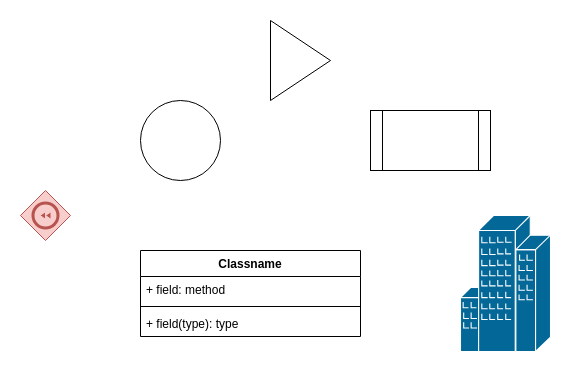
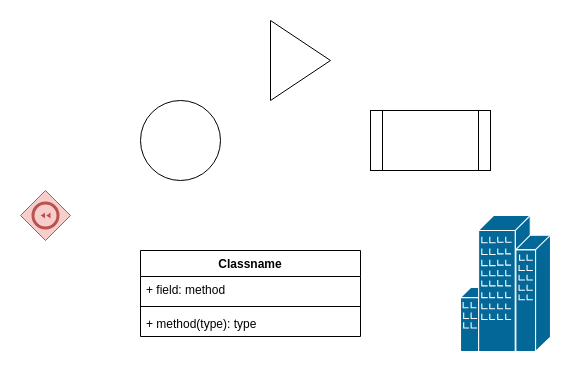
node "+ field(type): type": label "+ field(type): type" -> "+ method(type): type"
